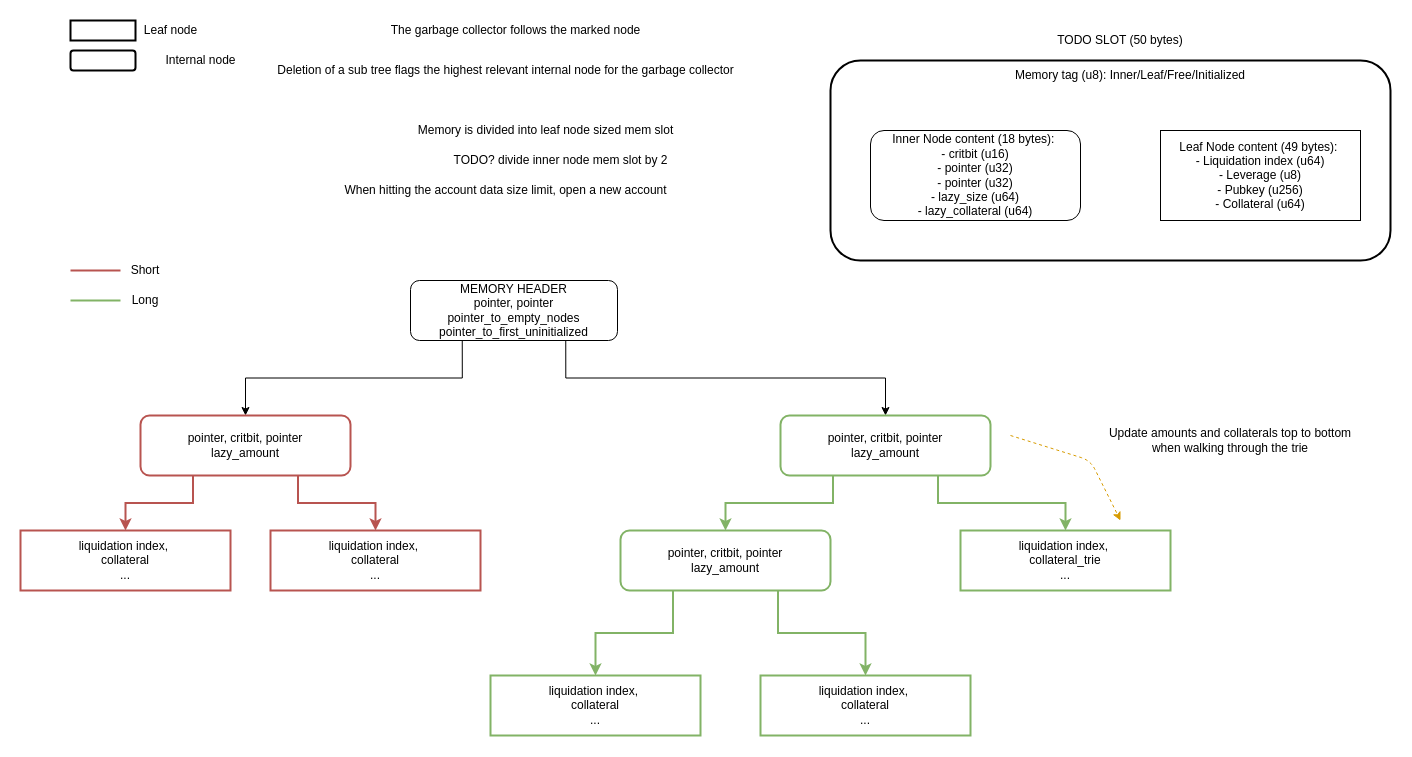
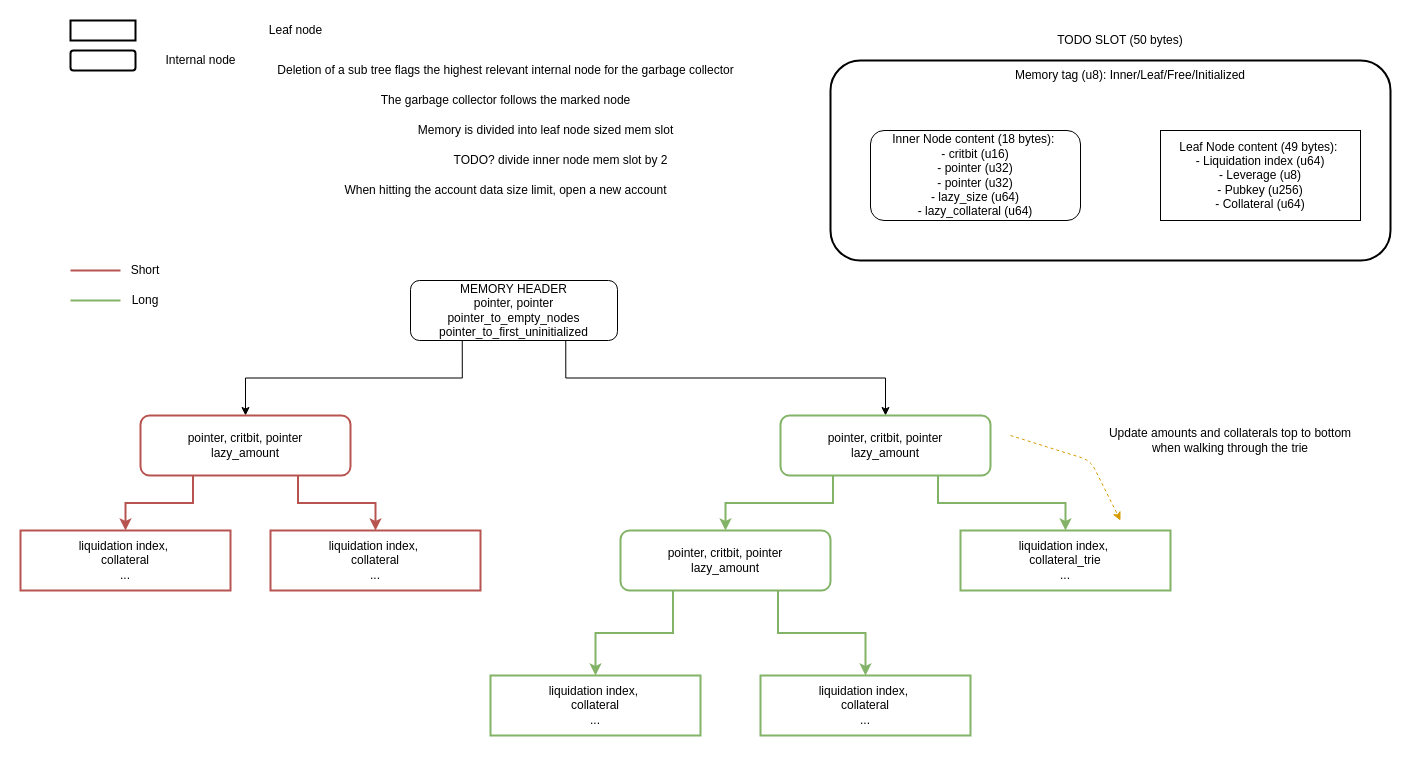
node "Leaf node": moved (171, 31) -> (296, 31)
node "The garbage collector follows the marked node": moved (516, 31) -> (506, 101)
